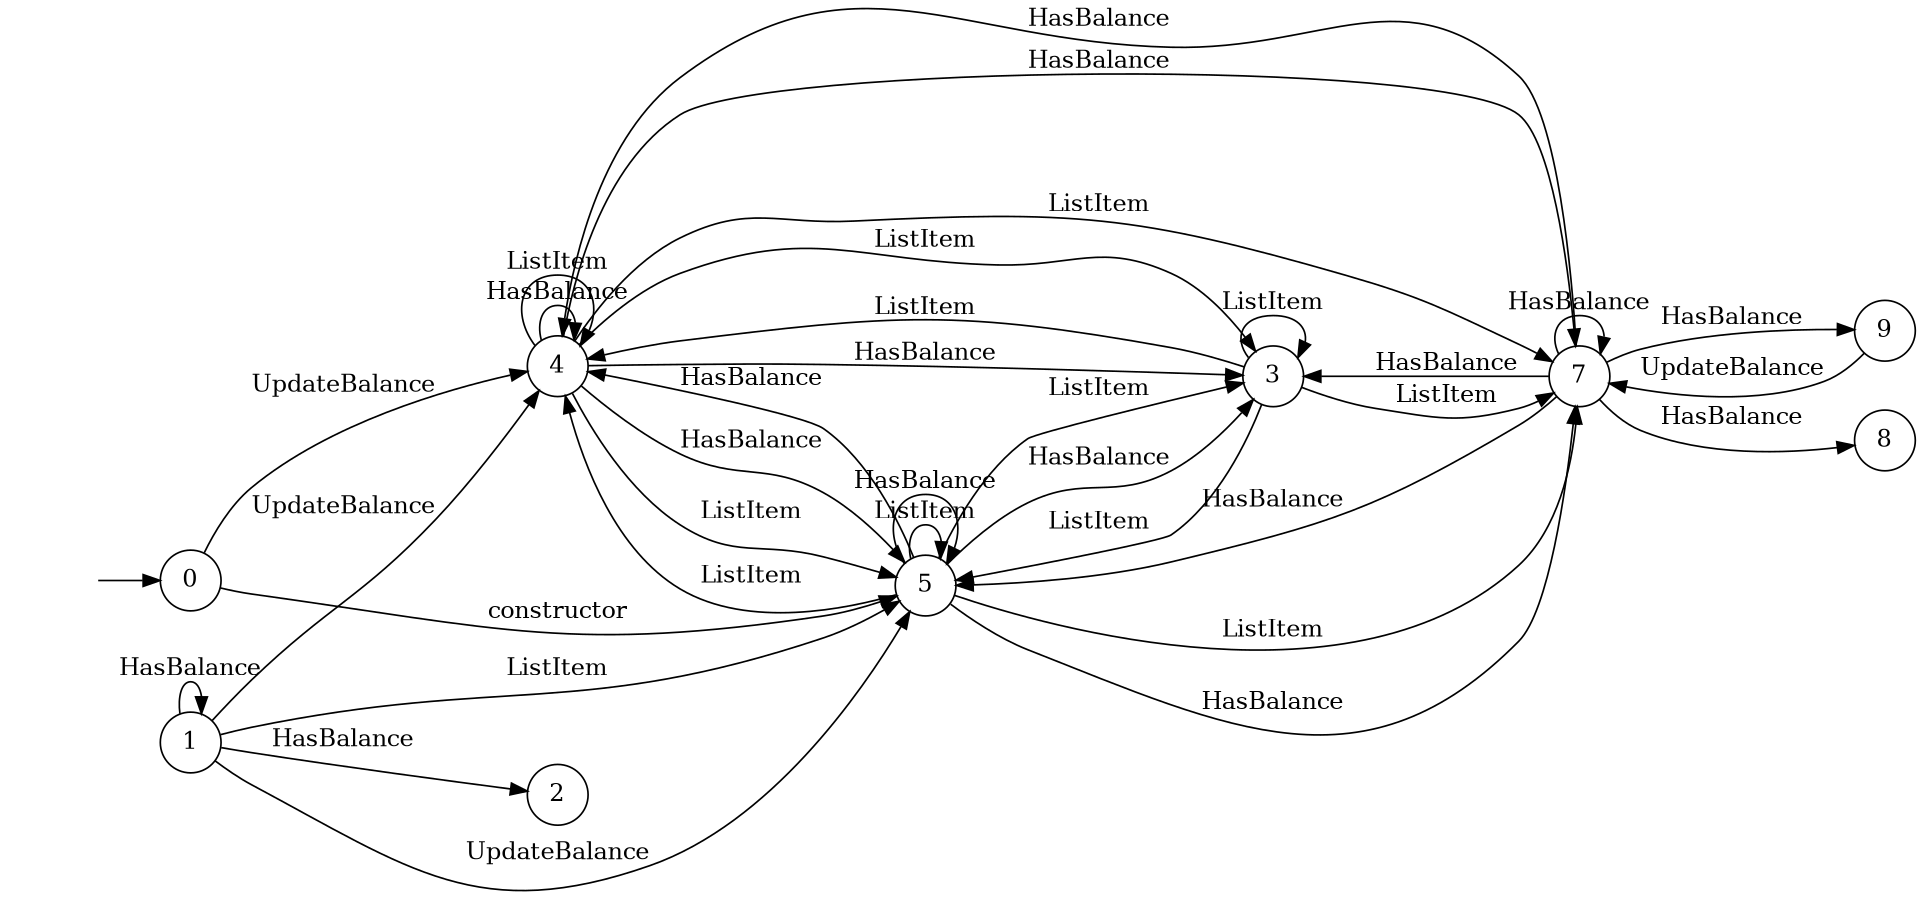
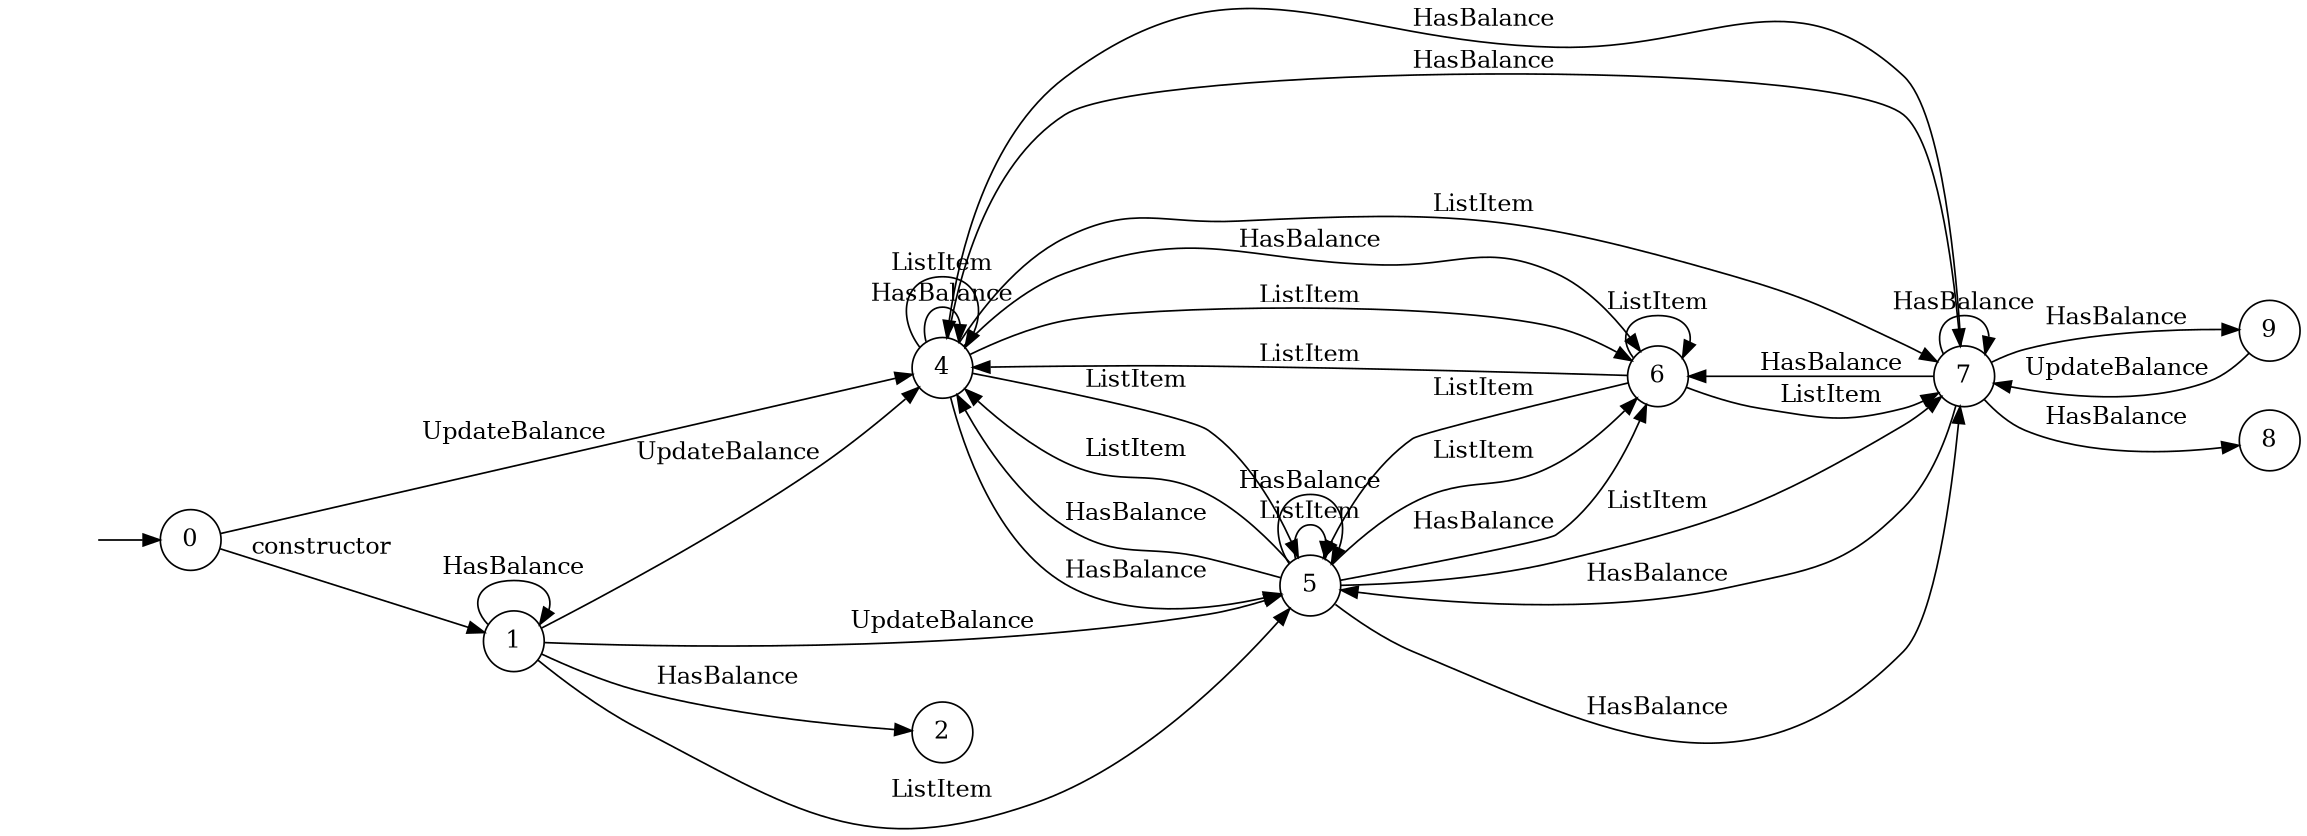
node "3": label "3" -> "6"
edge "0" -> "5": now "0" -> "1"
